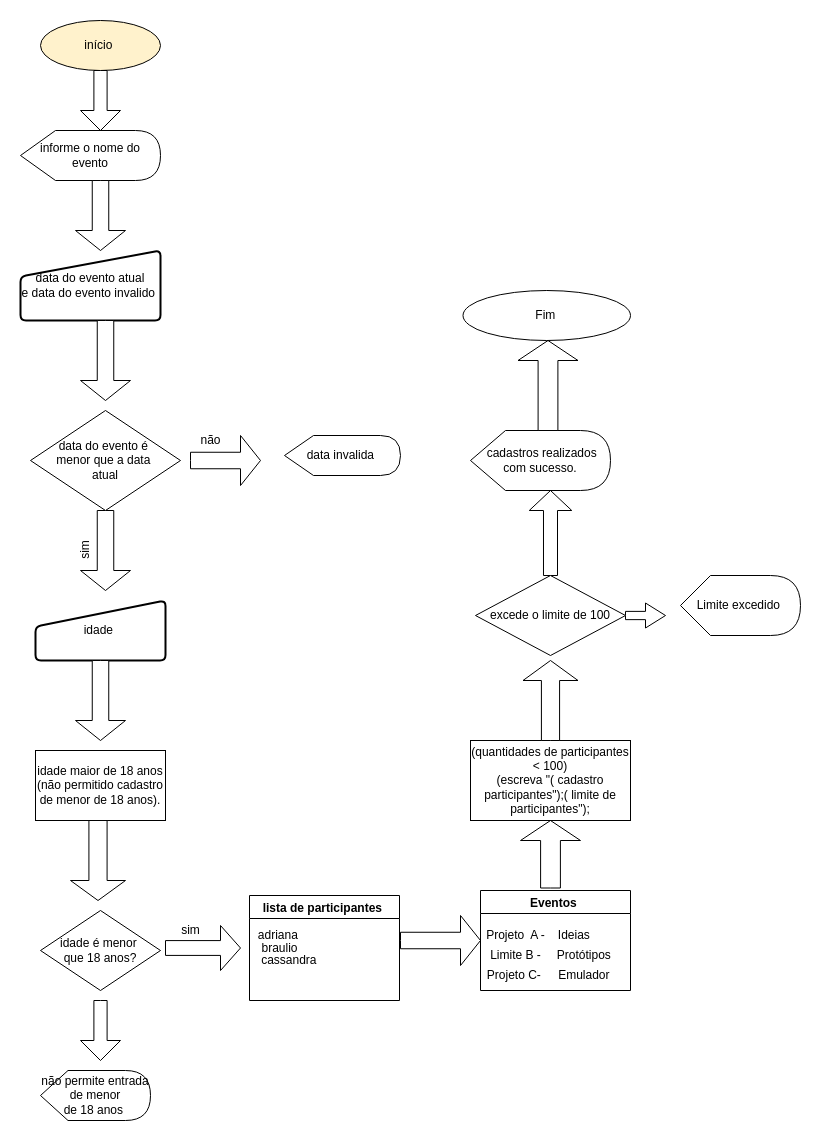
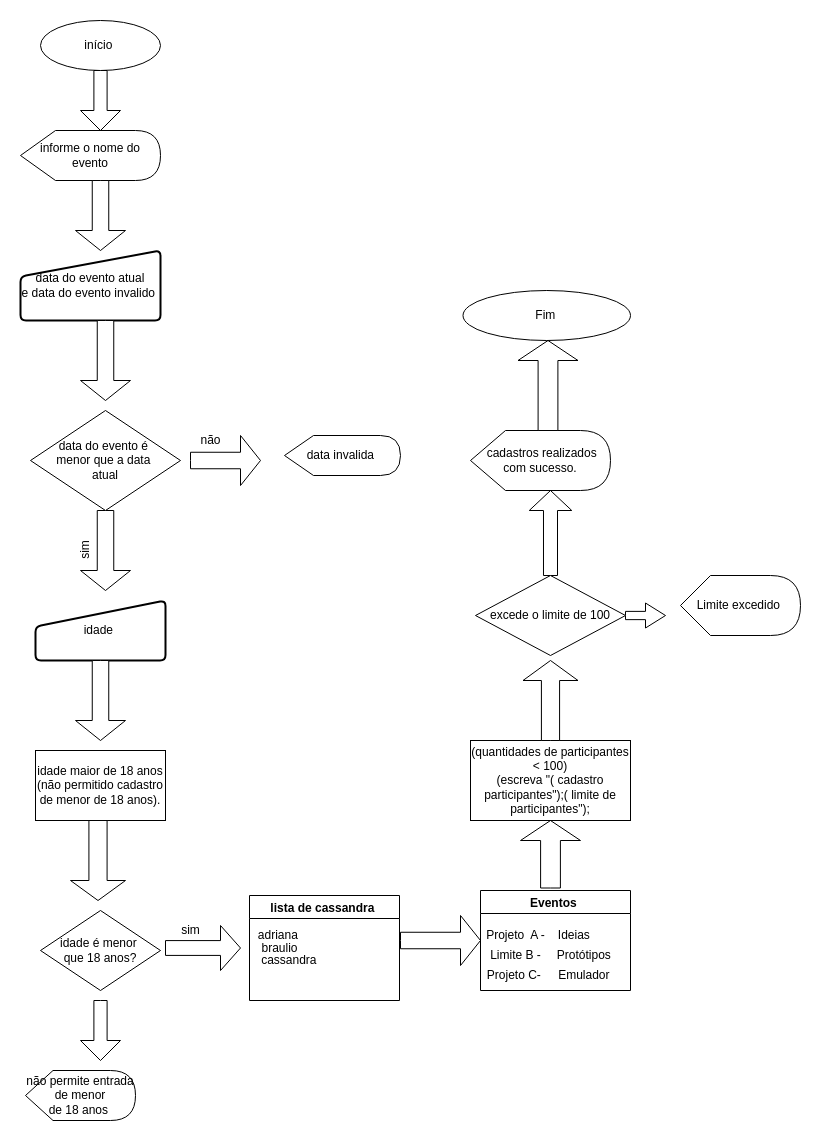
node "início": fillcolor #fff2cc -> #ffffff
node "lista de participantes": label "lista de participantes" -> "lista de cassandra"
node "não permite entrada de menor de 18 anos": moved (96, 1096) -> (81, 1096)
